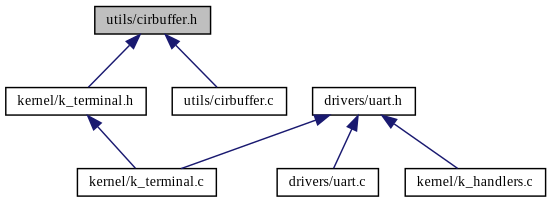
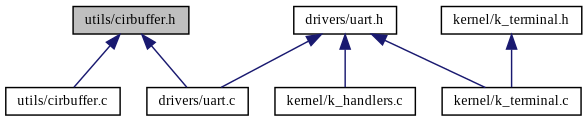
edge "kernel/k_terminal.h" -> "utils/cirbuffer.h": now "drivers/uart.c" -> "utils/cirbuffer.h"
